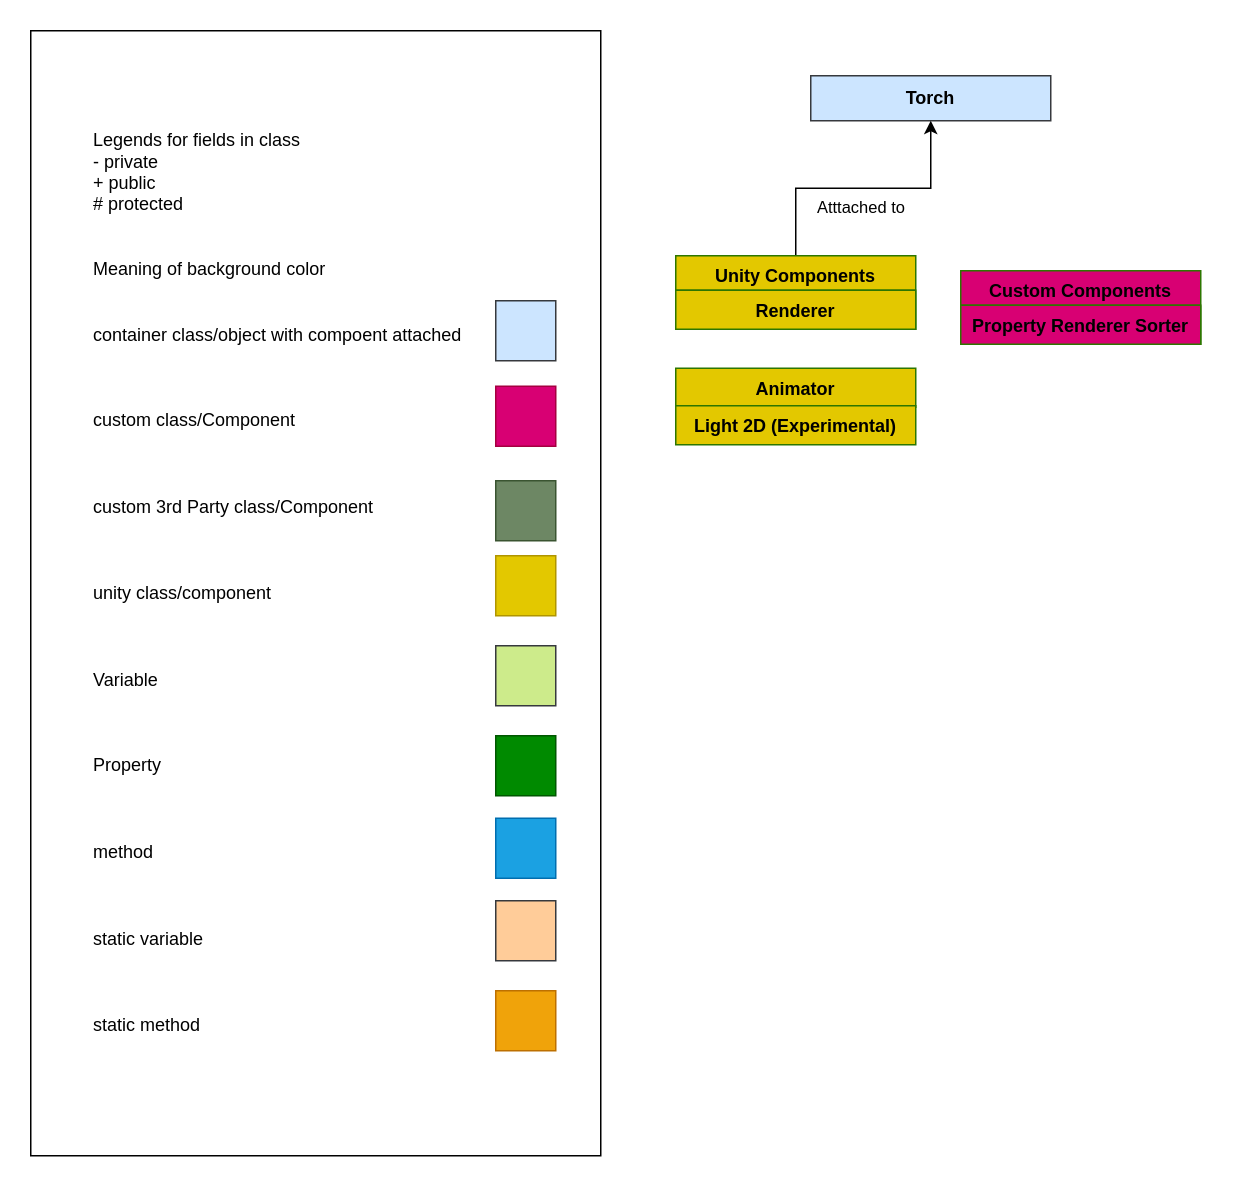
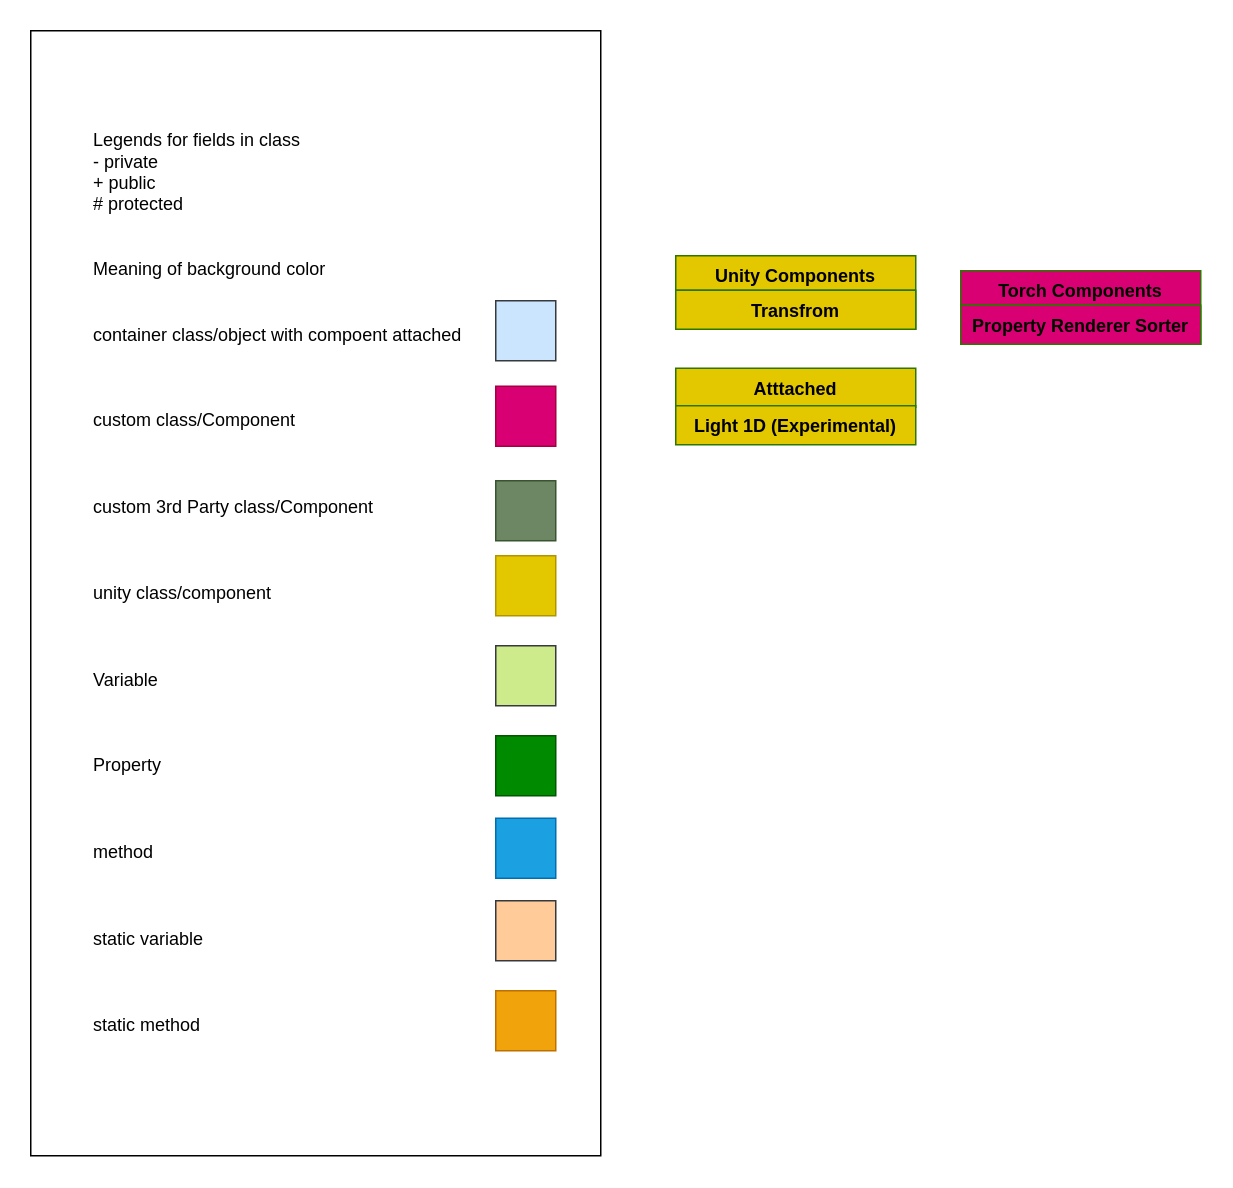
node "Torch": removed
edge "Unity Components" -> "Torch": removed, label "Atttached to"
node "Custom Components": label "Custom Components" -> "Torch Components"
node "Renderer": label "Renderer" -> "Transfrom"
node "Animator": label "Animator" -> "Atttached"
node "Light 2D (Experimental)": label "Light 2D (Experimental)" -> "Light 1D (Experimental)"
